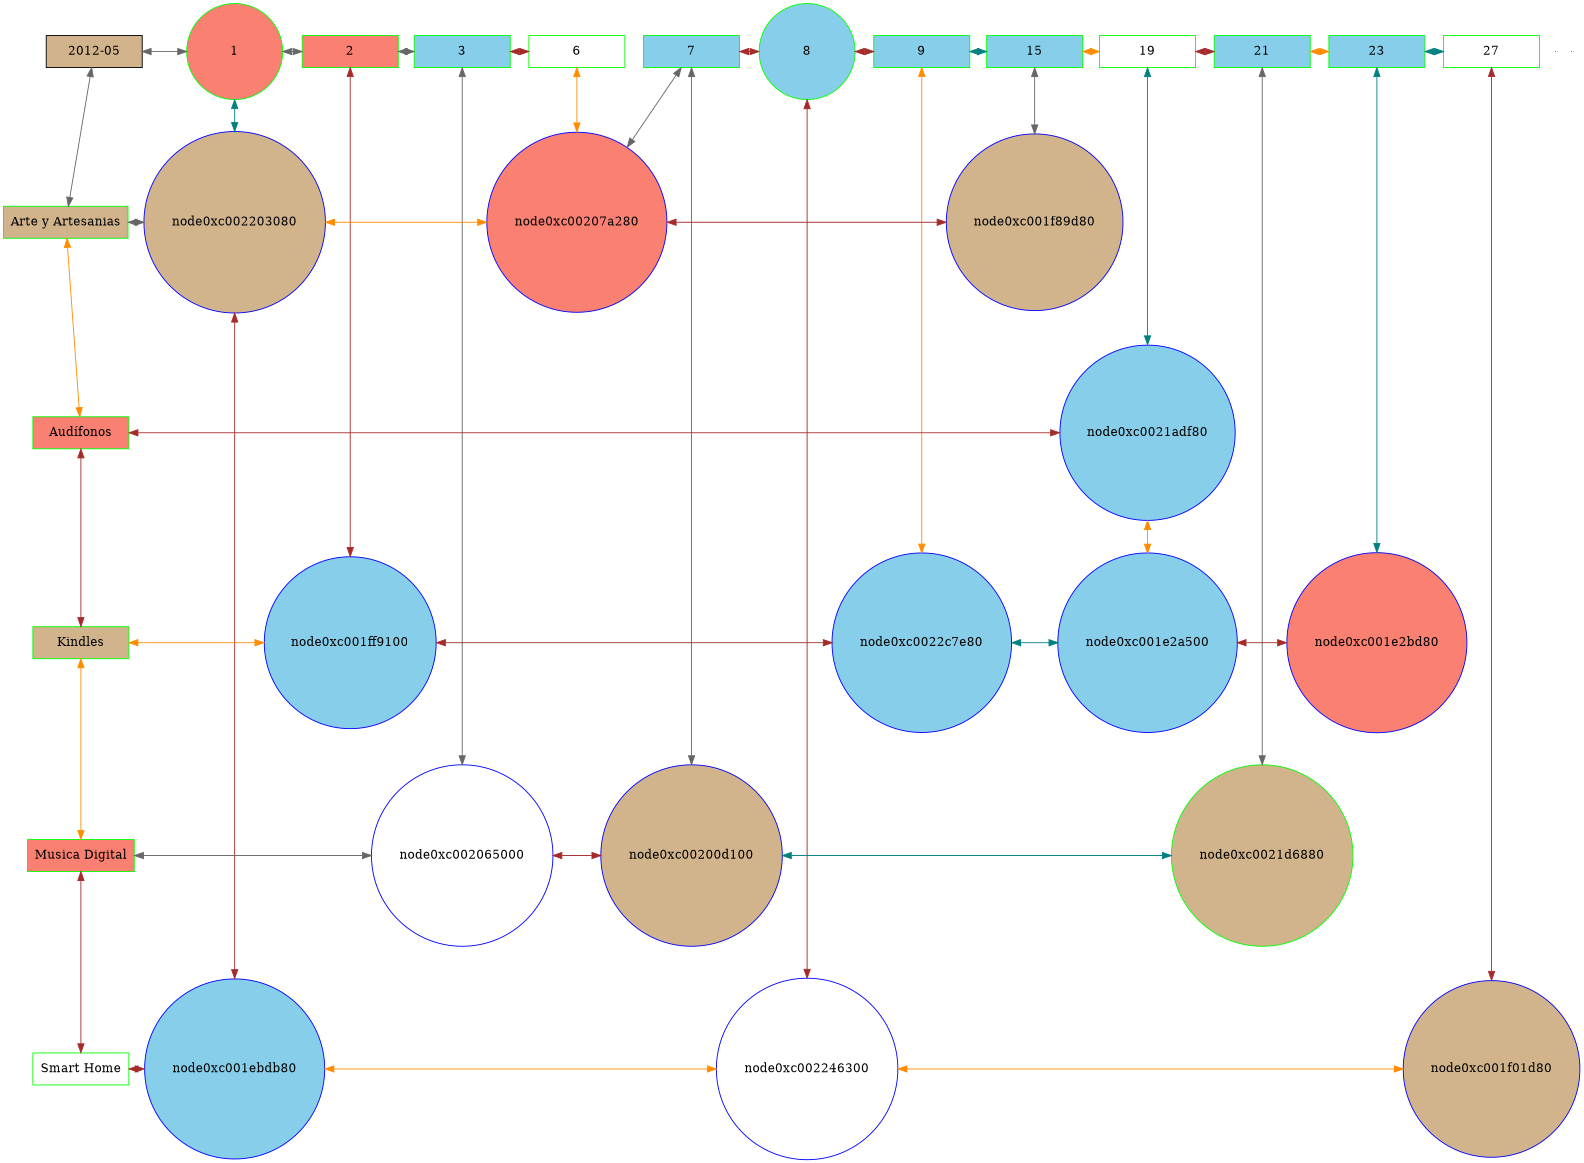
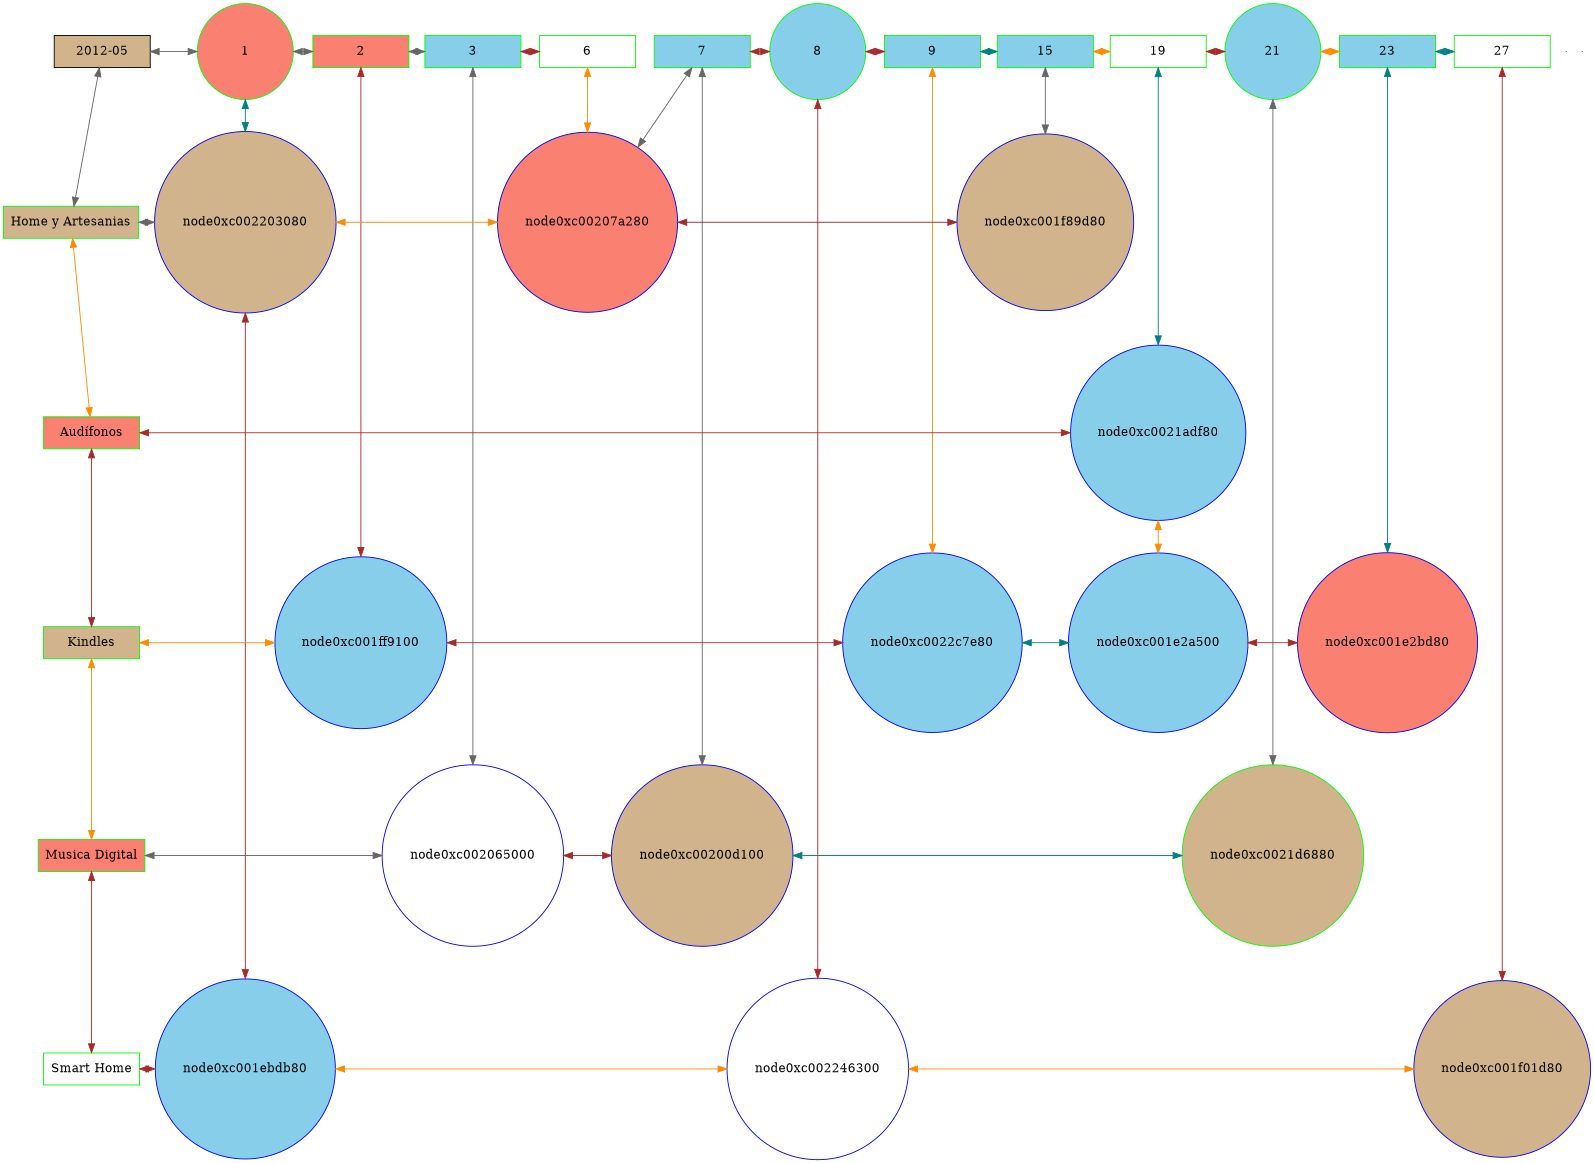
node "21": shape box -> circle
node "Arte y Artesanias": label "Arte y Artesanias" -> "Home y Artesanias"
